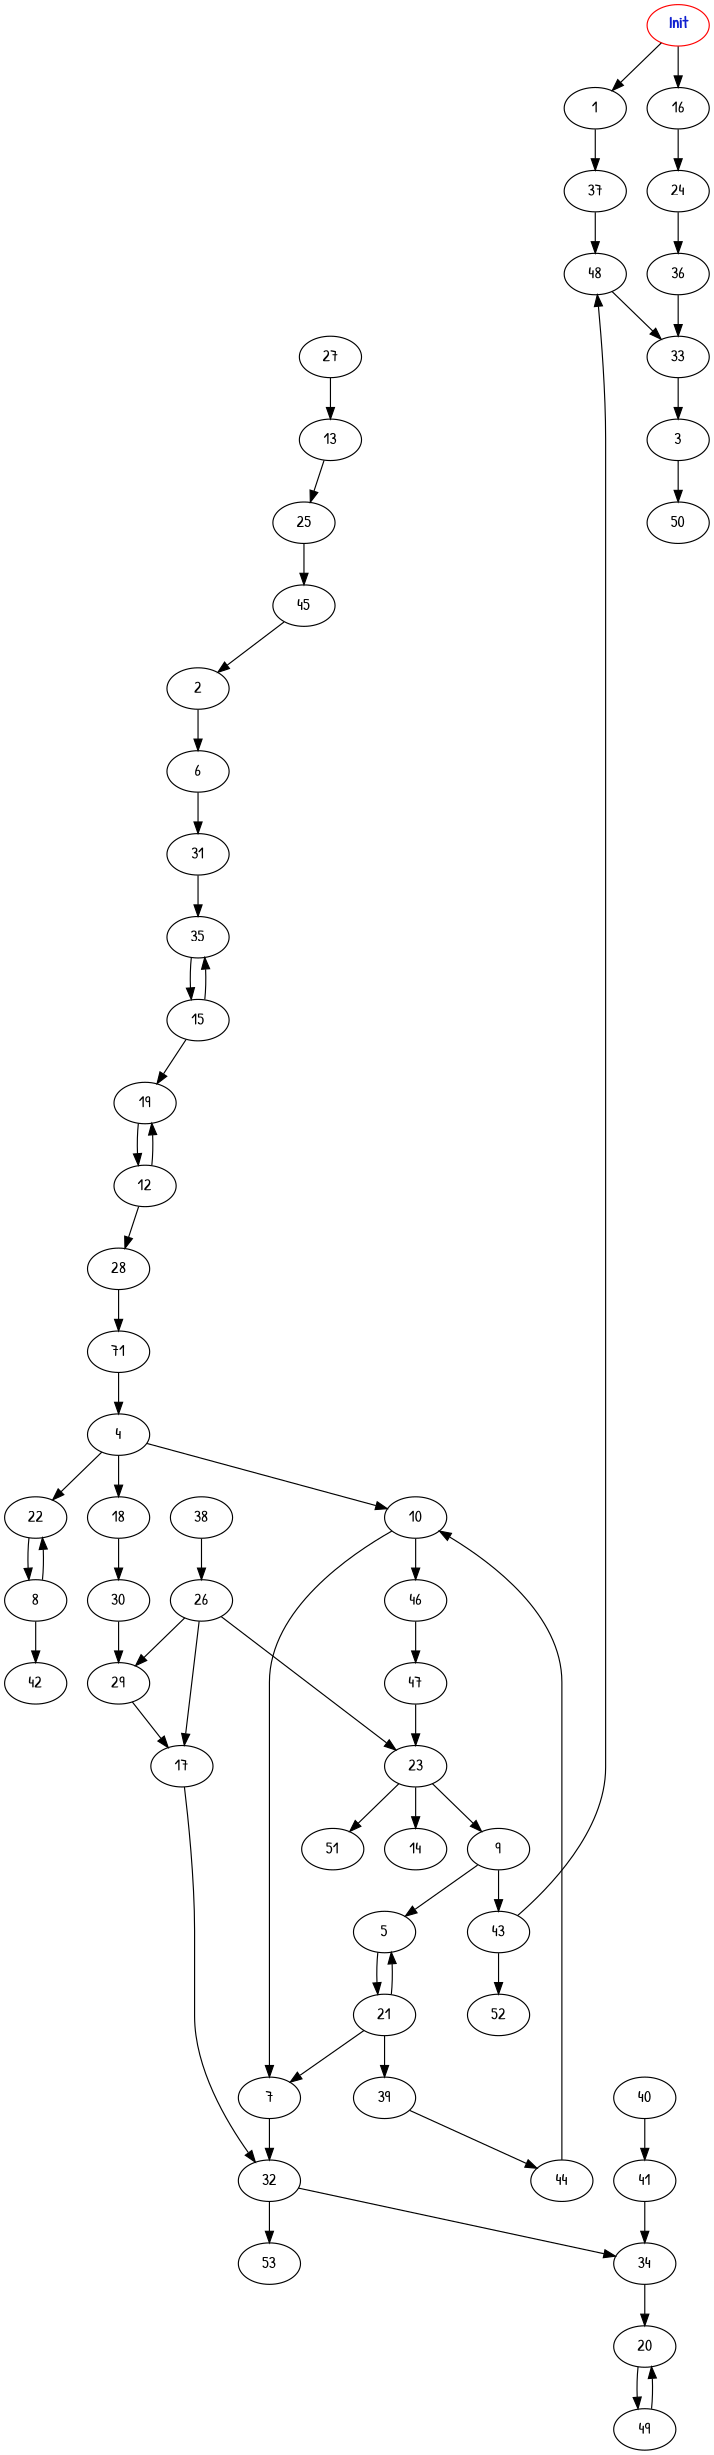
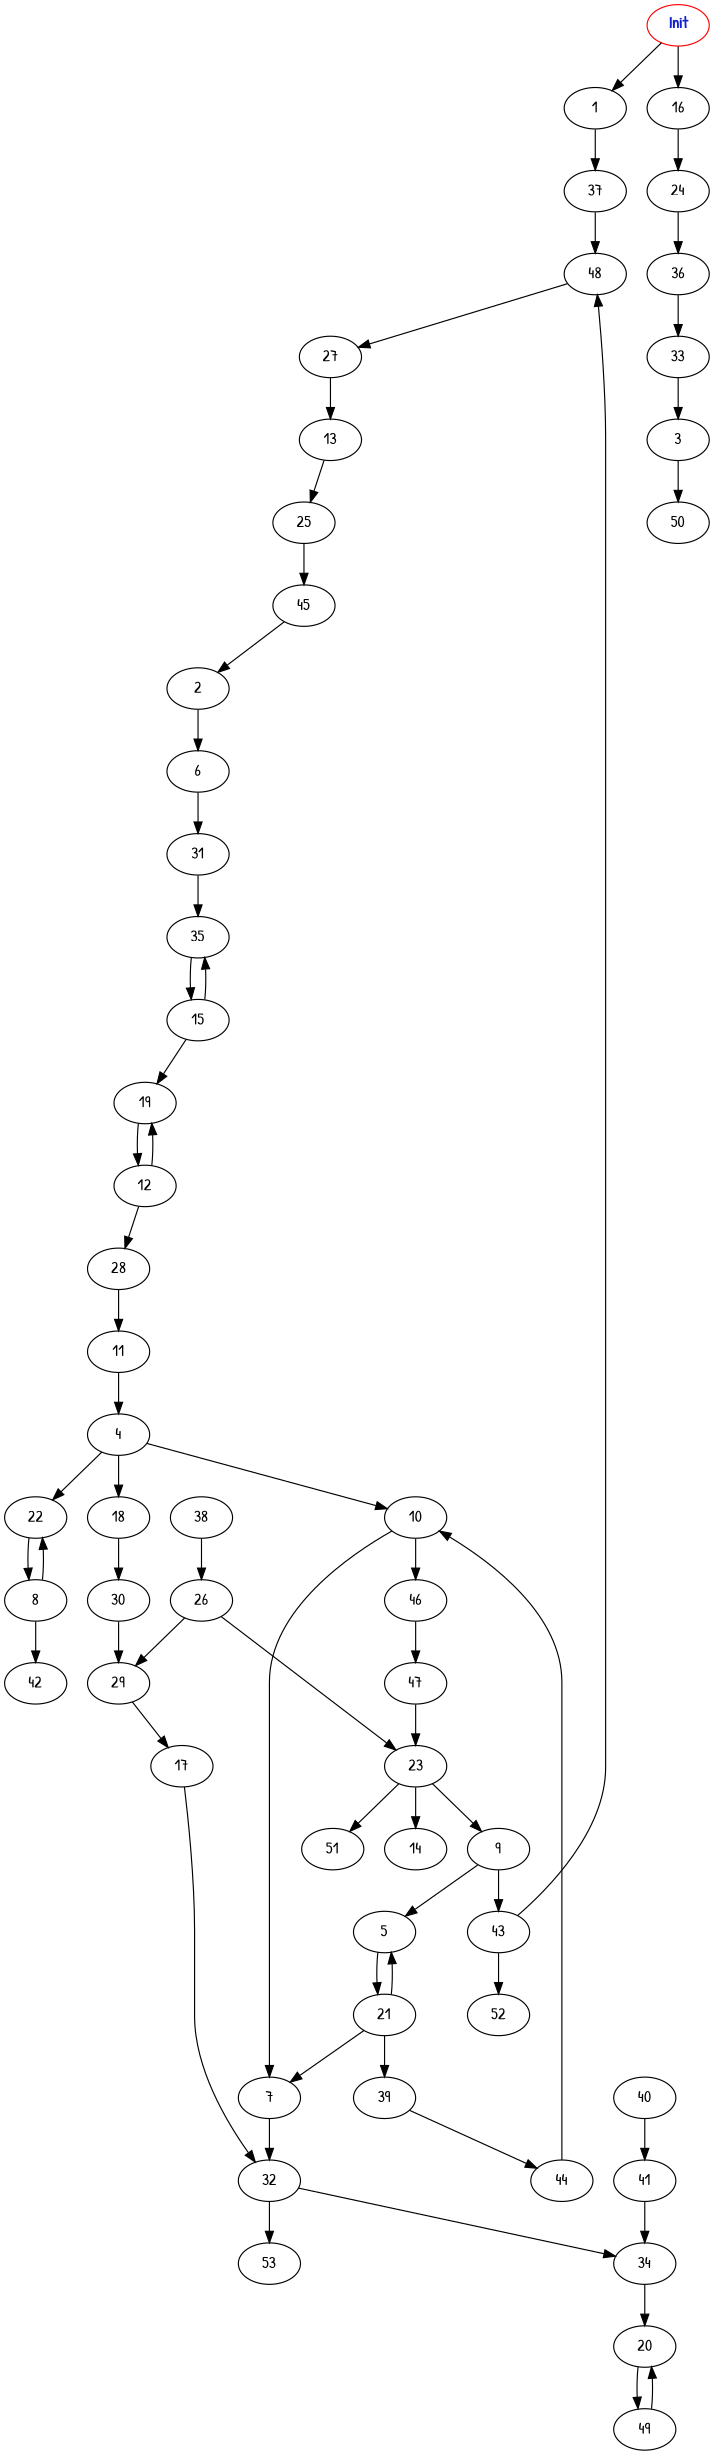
edge "48" -> "33": now "48" -> "27"
node "71": label "71" -> "11"
edge "26" -> "17": removed
